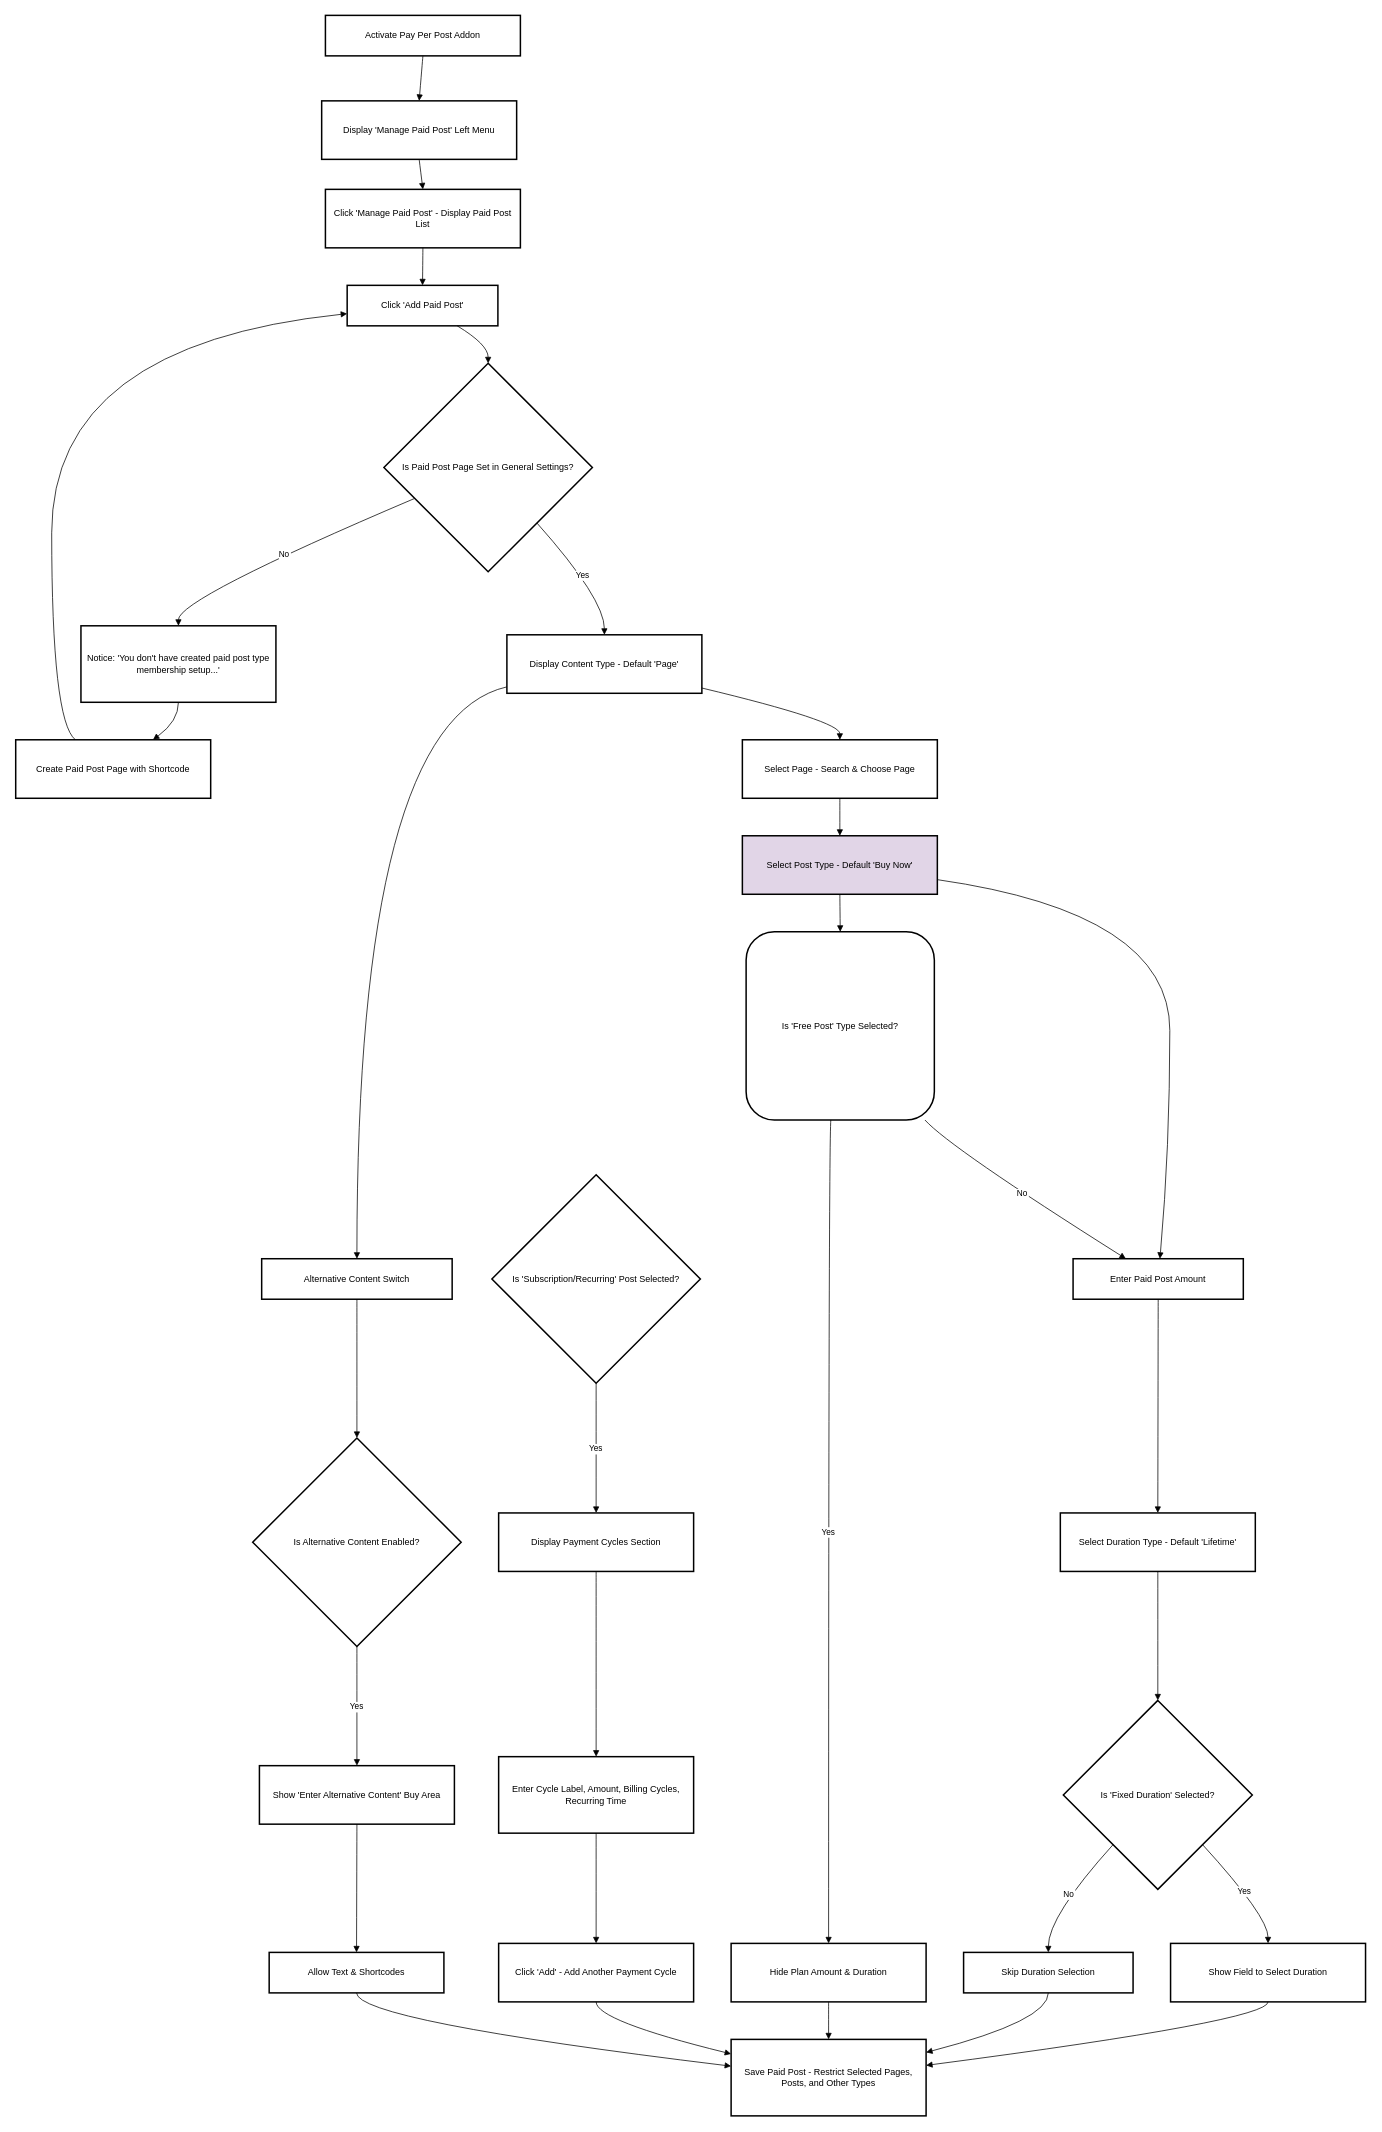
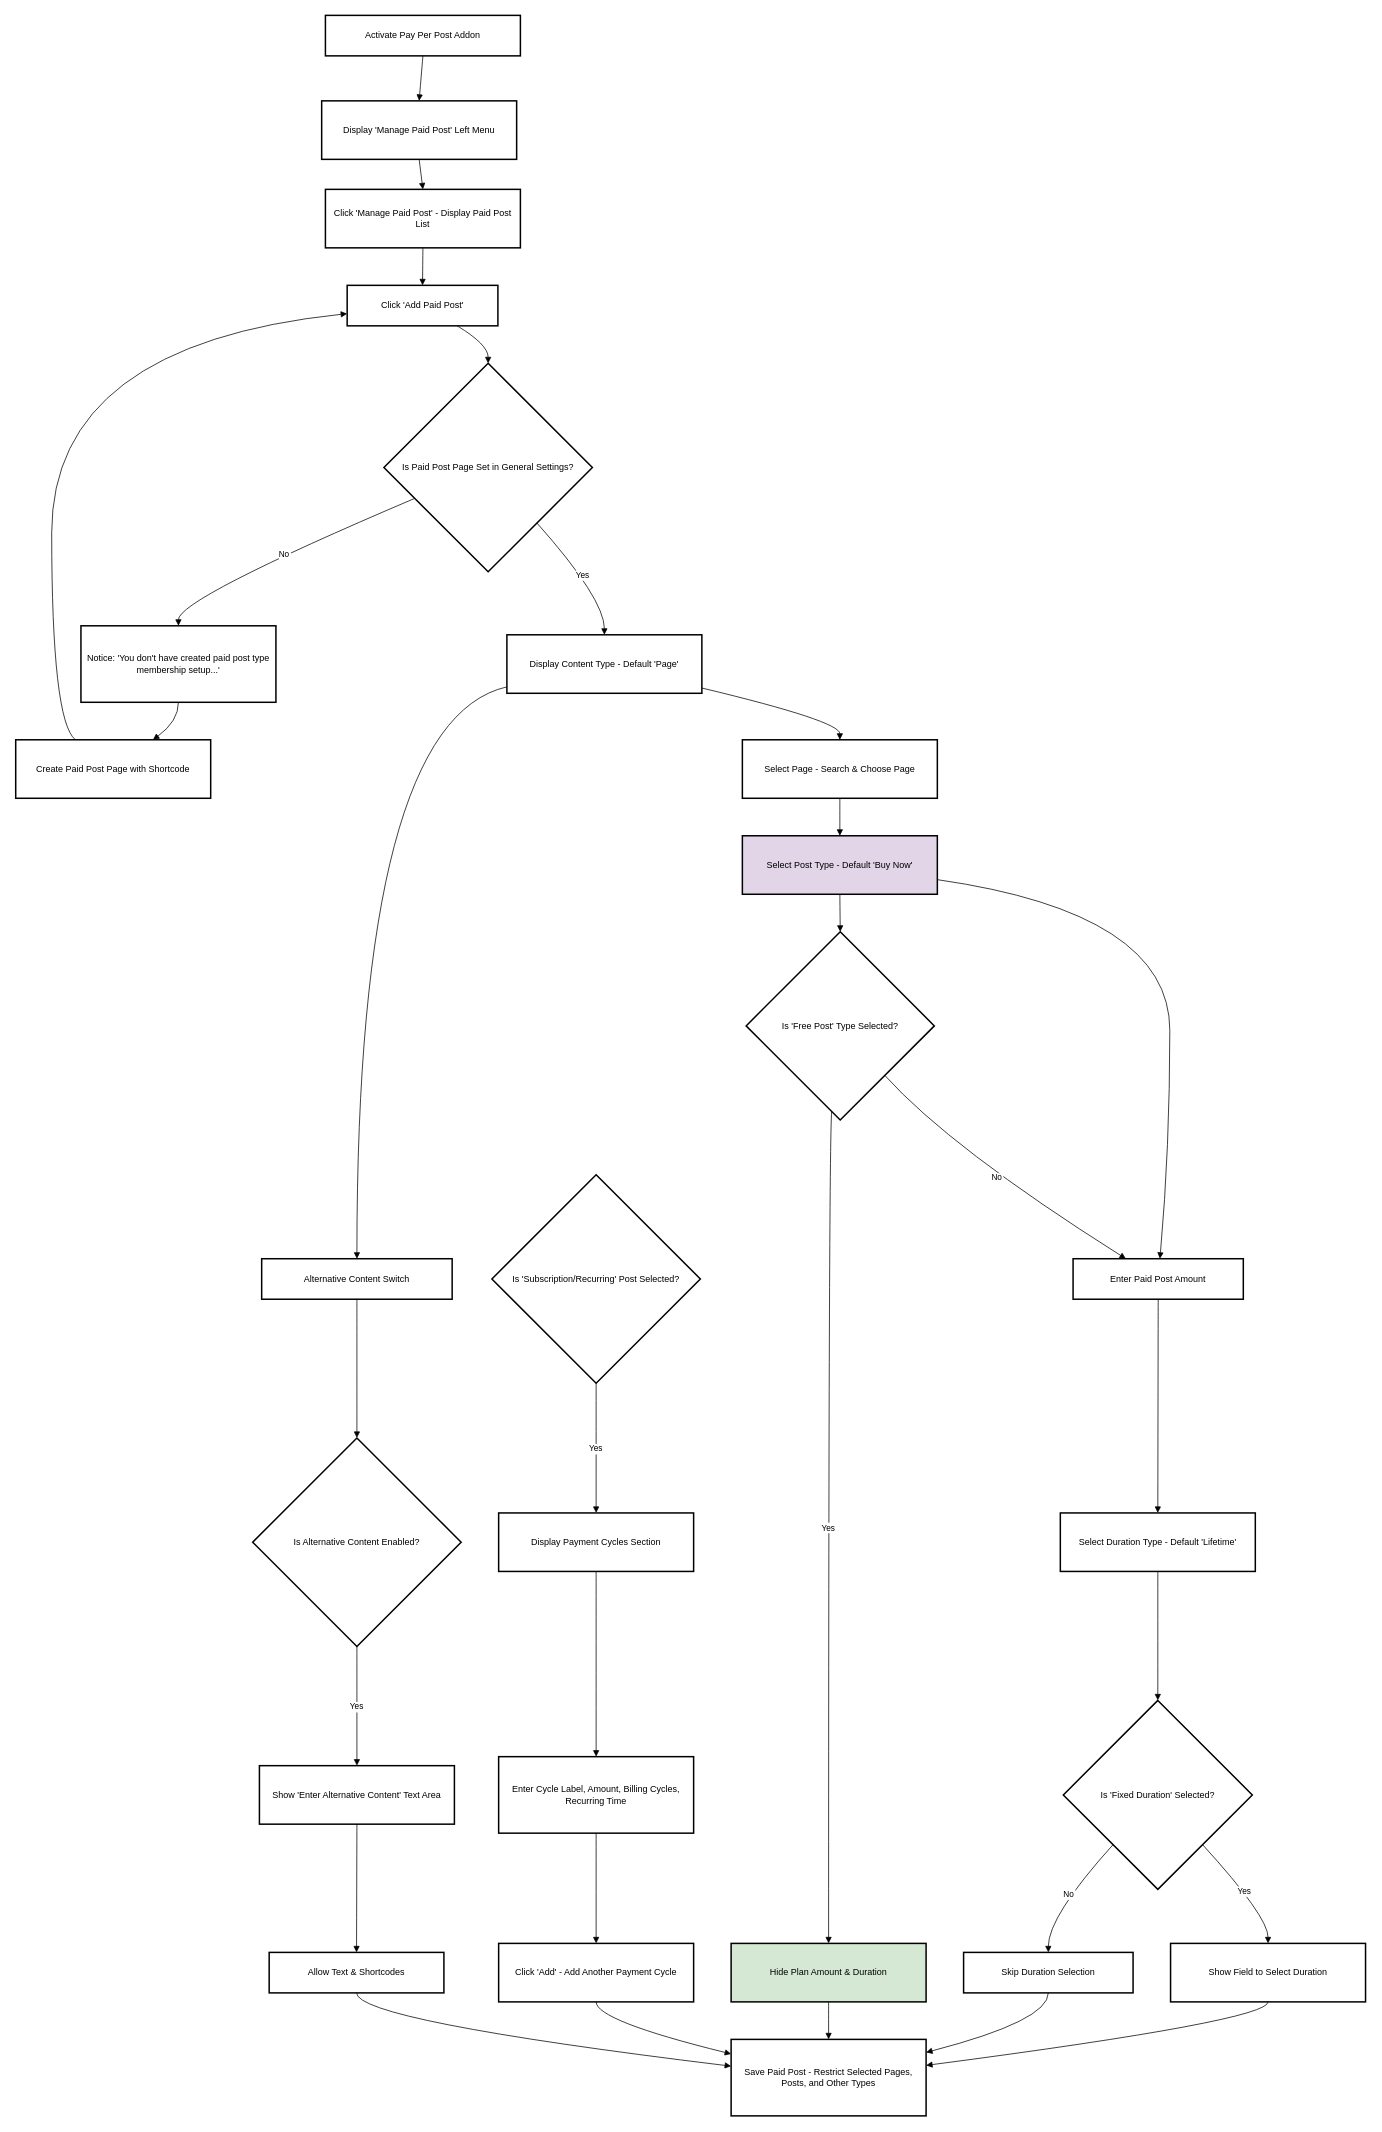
node "Is 'Free Post' Type Selected?": shape rounded rectangle -> diamond
node "Show 'Enter Alternative Content' Buy Area": label "Show 'Enter Alternative Content' Buy Area" -> "Show 'Enter Alternative Content' Text Area"
node "Hide Plan Amount & Duration": fillcolor #ffffff -> #d5e8d4
